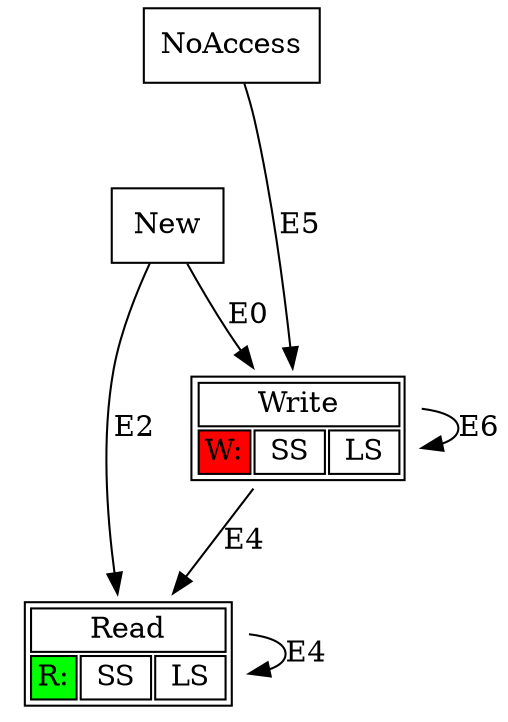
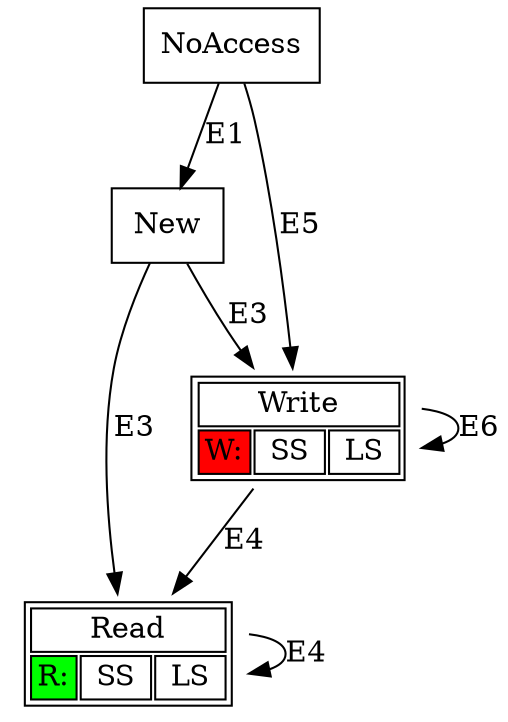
edge "NoAccess" -> "New": added, label "E1"
edge "New" -> "Write": label "E0" -> "E3"
edge "New" -> "Read": label "E2" -> "E3"
